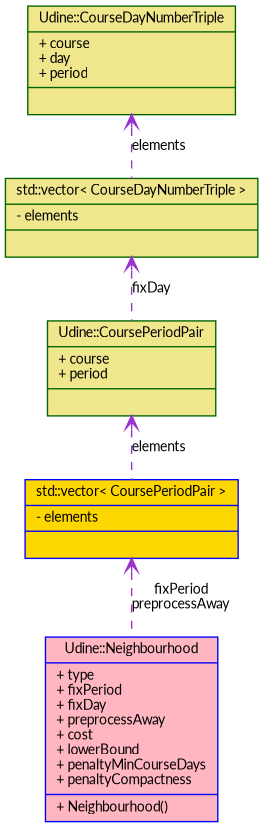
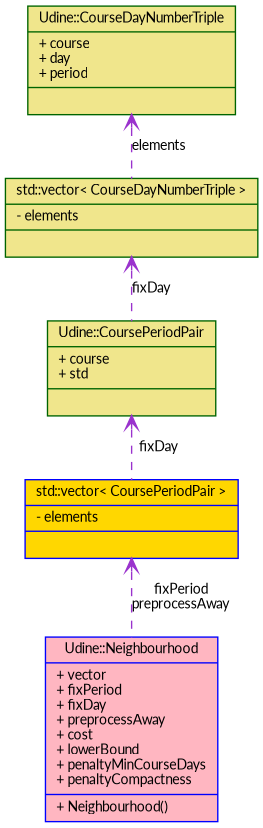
node "Udine::CoursePeriodPair": text "+ period" -> "+ std"
edge "std::vector< CoursePeriodPair >" -> "Udine::CoursePeriodPair": label "elements" -> "fixDay"
node "Udine::Neighbourhood": text "+ type" -> "+ vector"
